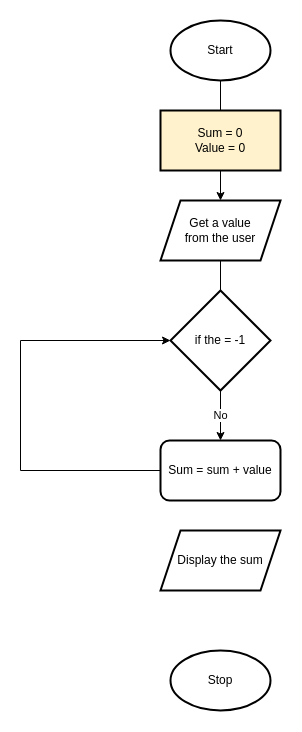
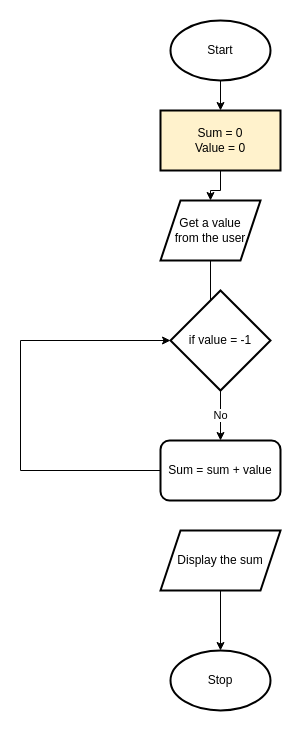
edge "Start" -- "Sum = 0 Value = 0": arrowhead none -> classic
node "Get a value from the user": size 120x60 -> 100x60
node "if the = -1": label "if the = -1" -> "if value = -1"
edge "Display the sum" -> "Stop": added
